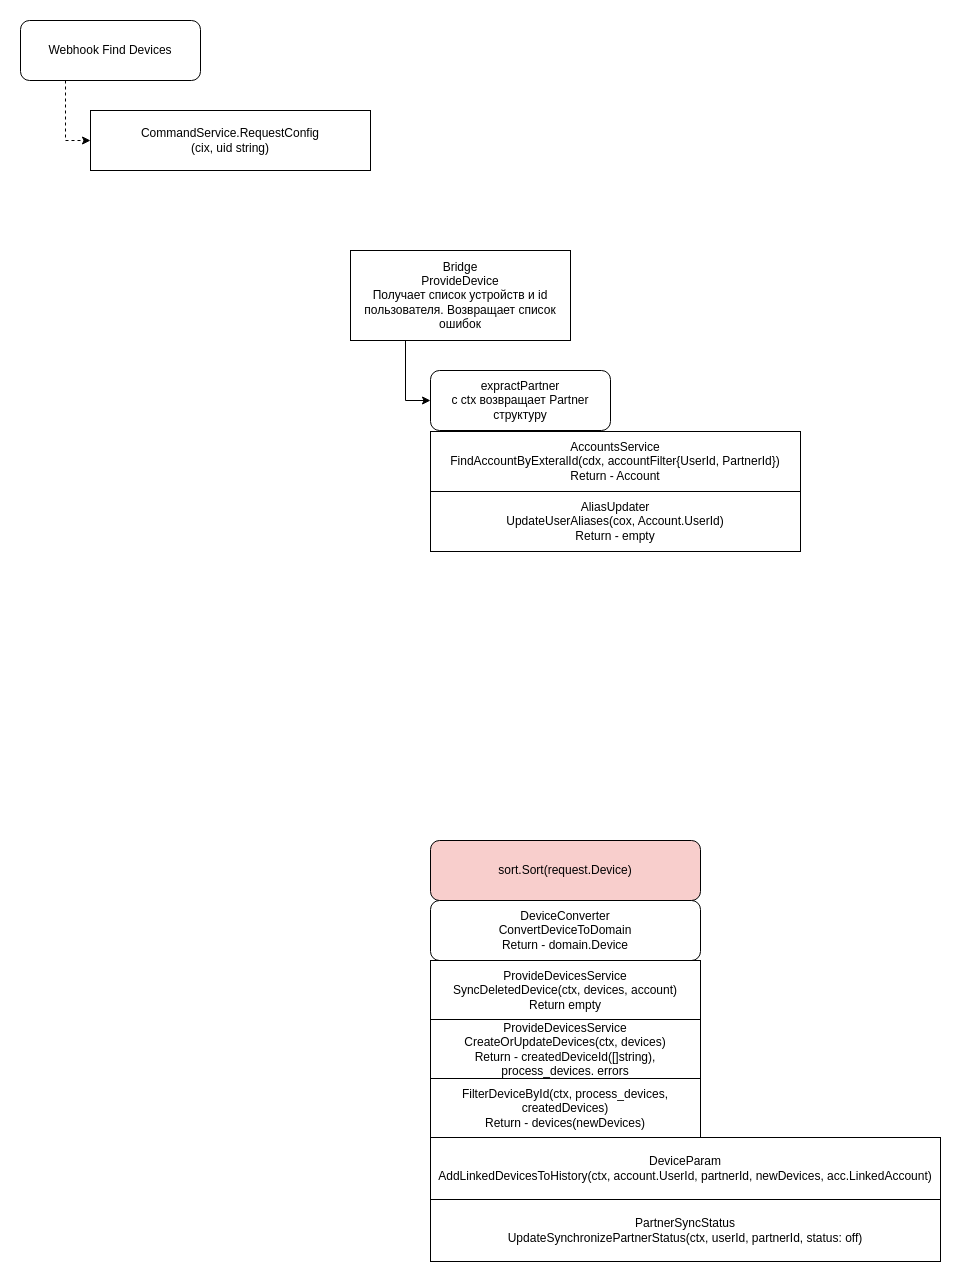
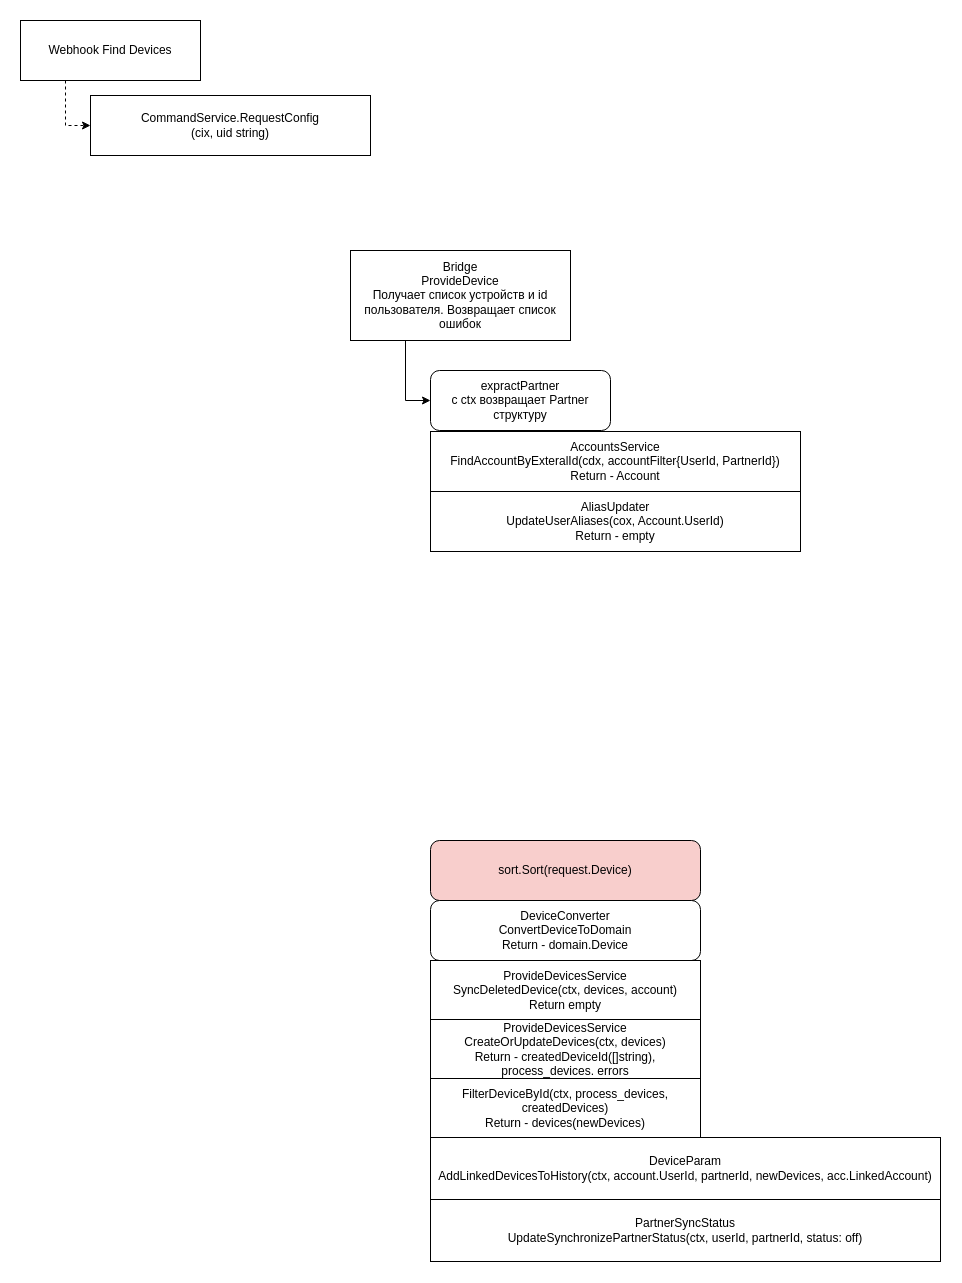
node "Webhook Find Devices": shape rounded rectangle -> rectangle
node "CommandService.RequestConfig (cix, uid string)": moved (231, 141) -> (231, 126)
